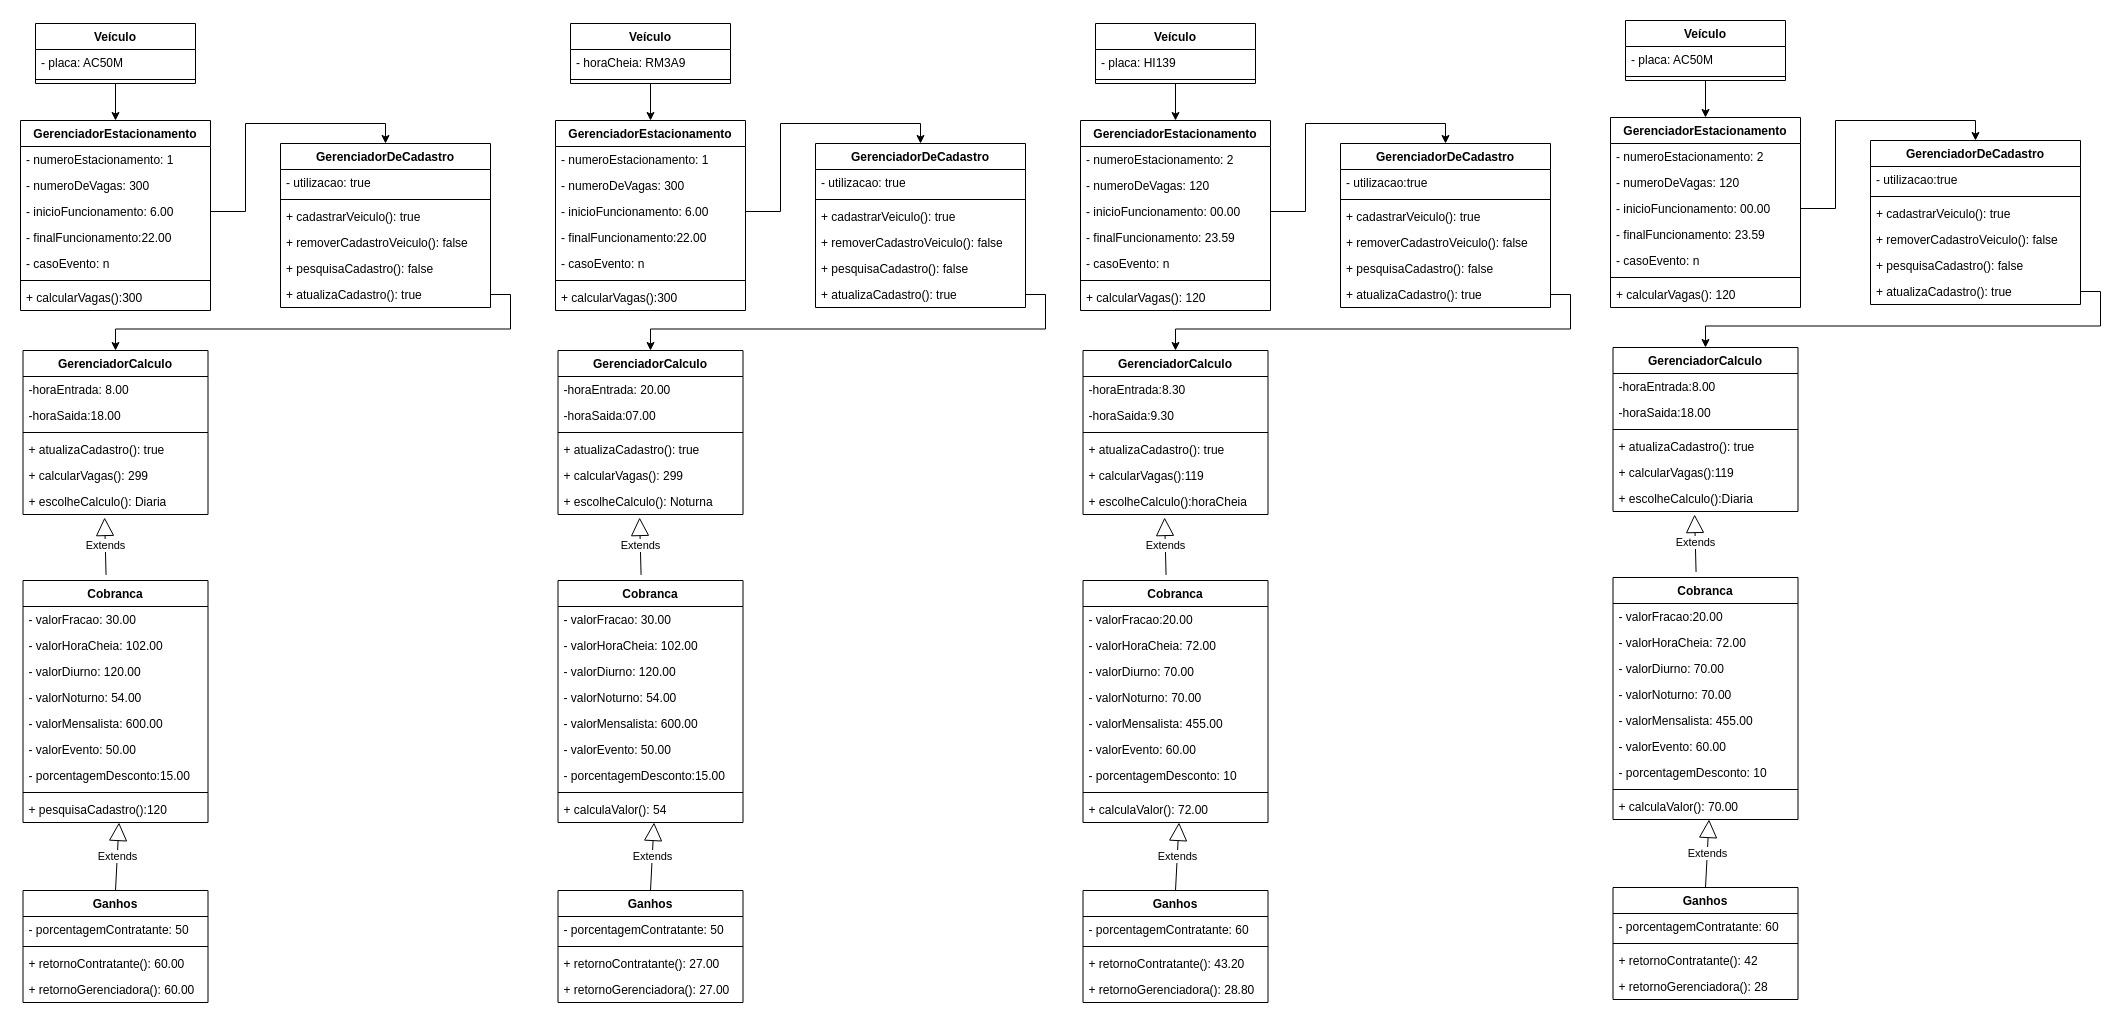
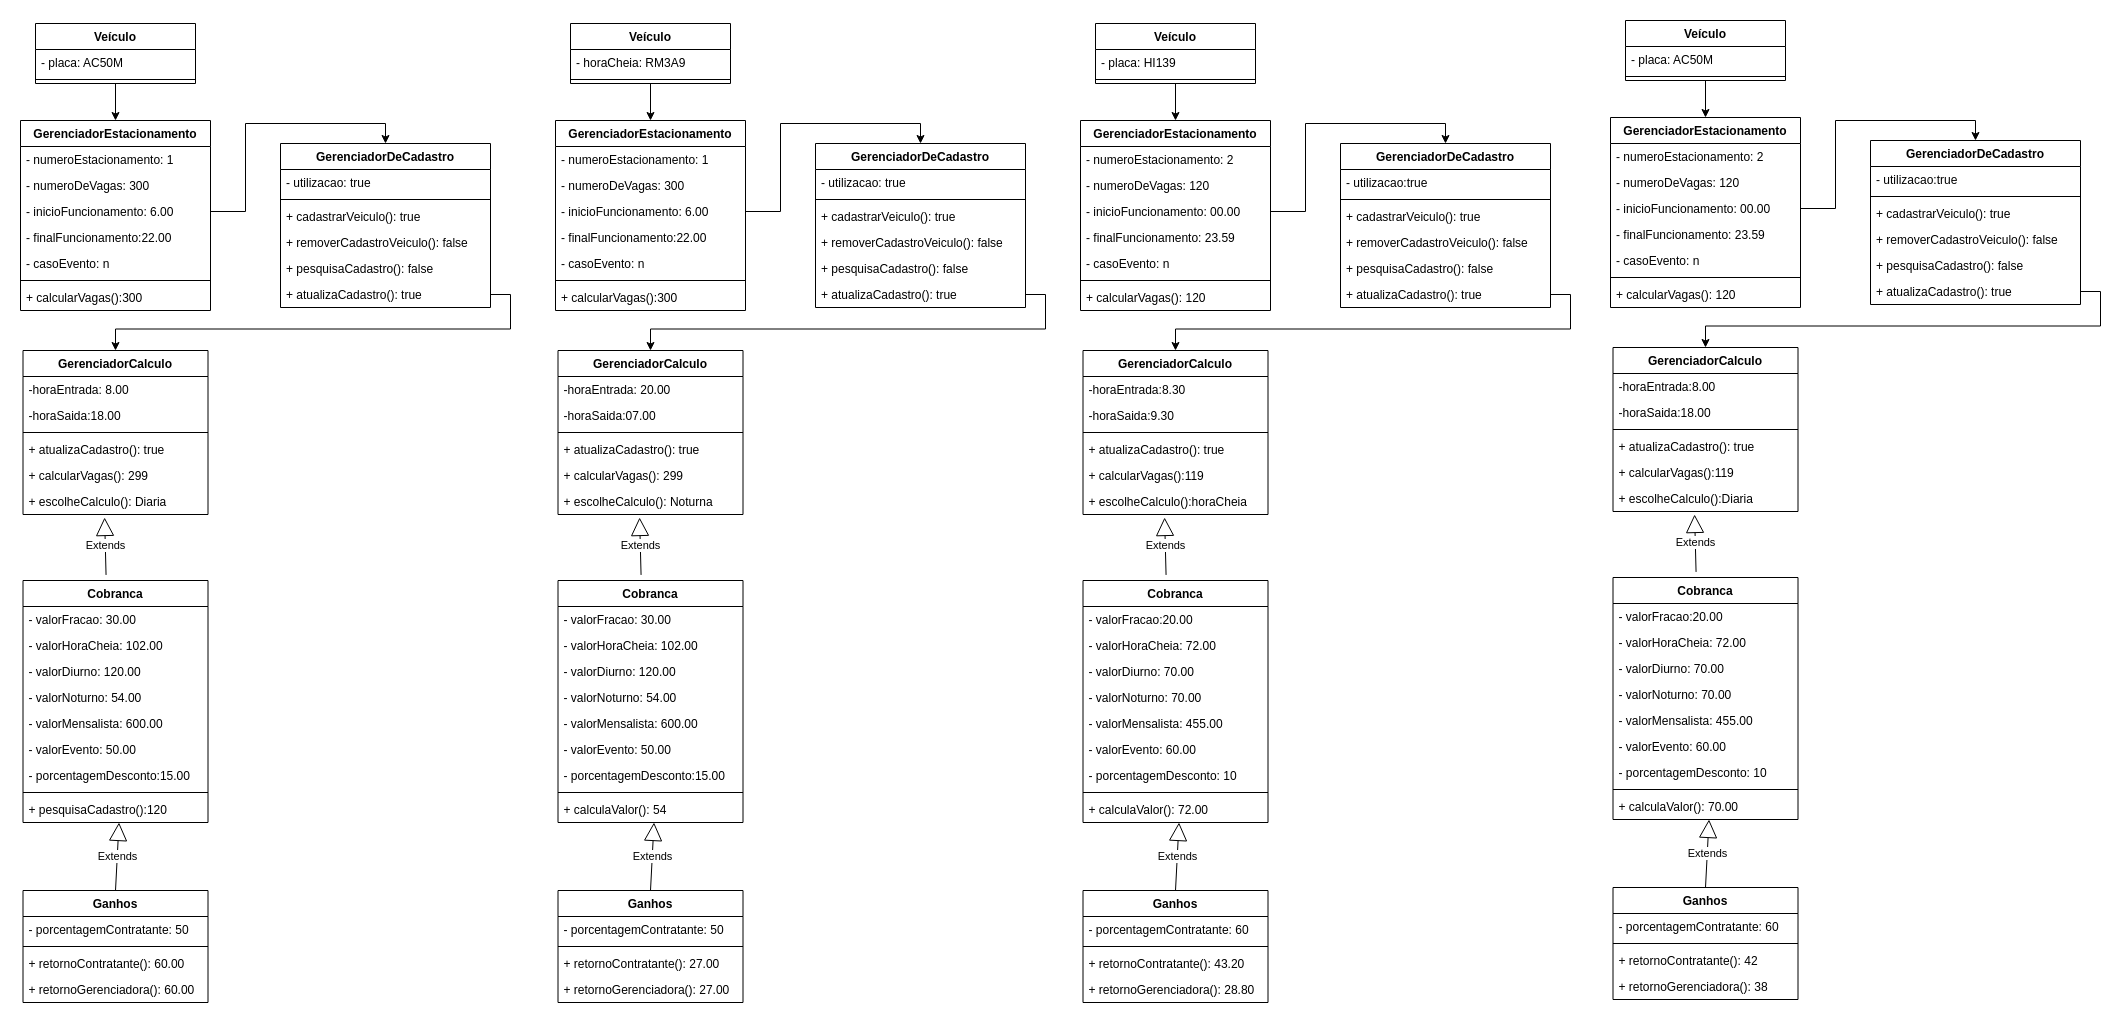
node "+ retornoGerenciadora(): 28": label "+ retornoGerenciadora(): 28" -> "+ retornoGerenciadora(): 38"
